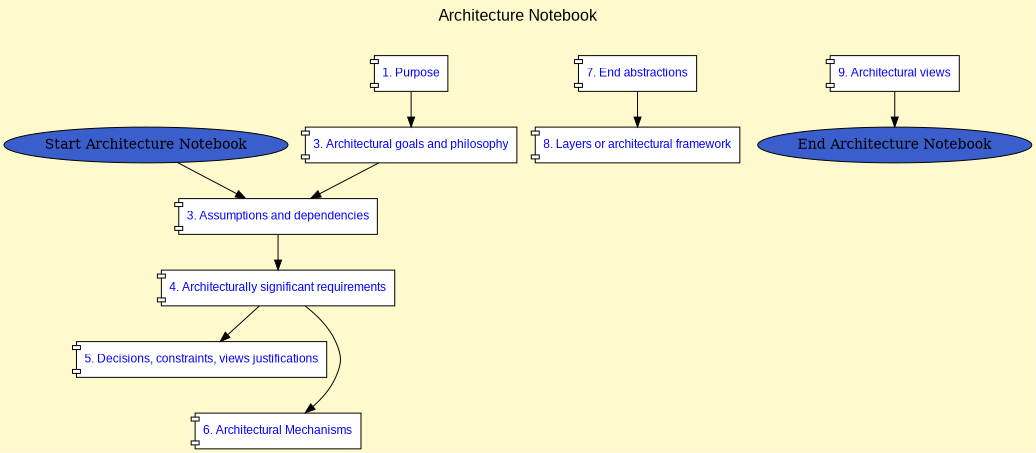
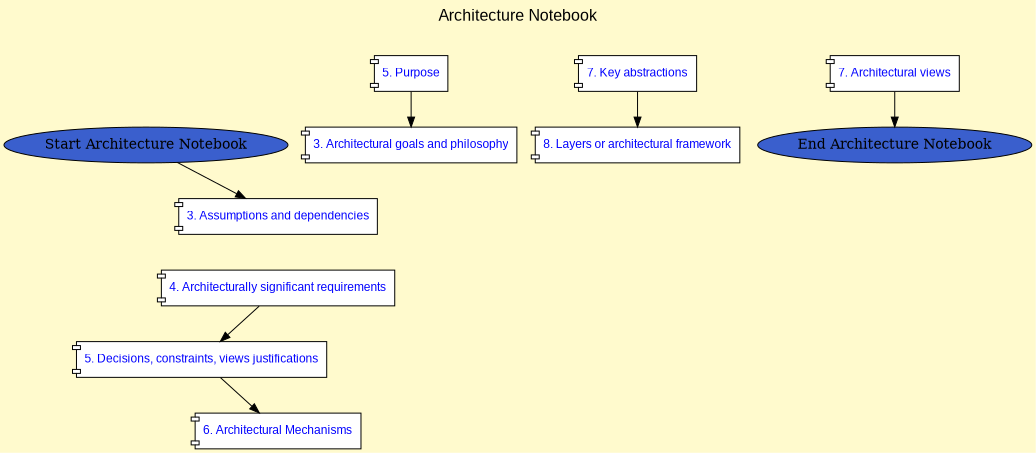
node "1. Purpose": label "1. Purpose" -> "5. Purpose"
node "7. End abstractions": label "7. End abstractions" -> "7. Key abstractions"
node "9. Architectural views": label "9. Architectural views" -> "7. Architectural views"
edge "3. Architectural goals and philosophy" -> "3. Assumptions and dependencies": removed
edge "3. Assumptions and dependencies" -> "4. Architecturally significant requirements": removed
edge "4. Architecturally significant requirements" -> "6. Architectural Mechanisms": now "5. Decisions, constraints, views justifications" -> "6. Architectural Mechanisms"
